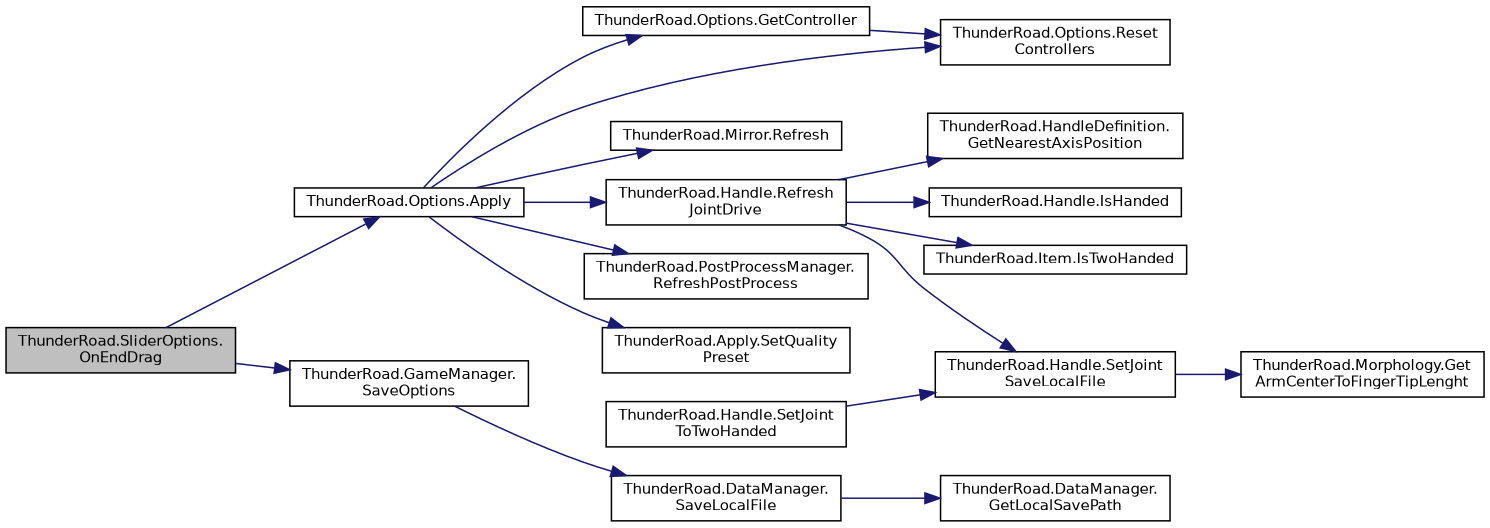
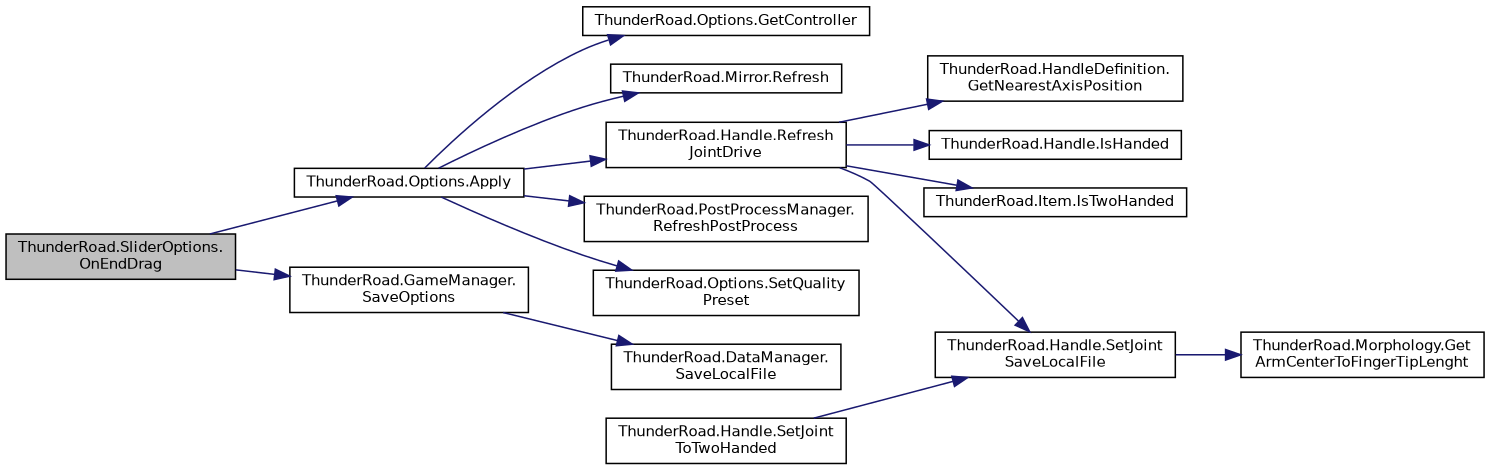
node "ThunderRoad.Options.Reset Controllers": removed
node "ThunderRoad.Apply.SetQuality Preset": label "ThunderRoad.Apply.SetQuality Preset" -> "ThunderRoad.Options.SetQuality Preset"
node "ThunderRoad.DataManager. GetLocalSavePath": removed
